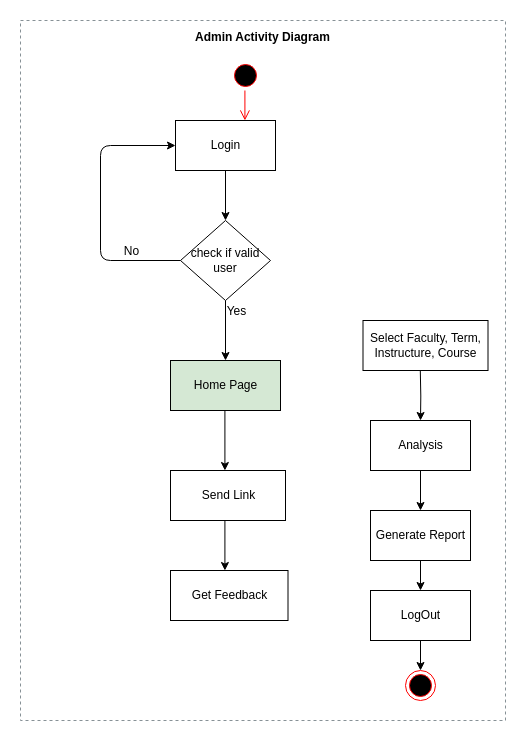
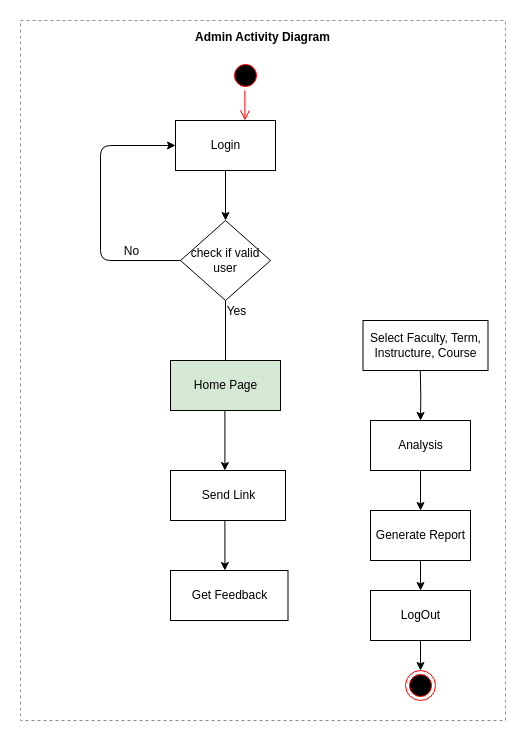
edge "check if valid user" -> "Home Page": arrowhead classic -> none
